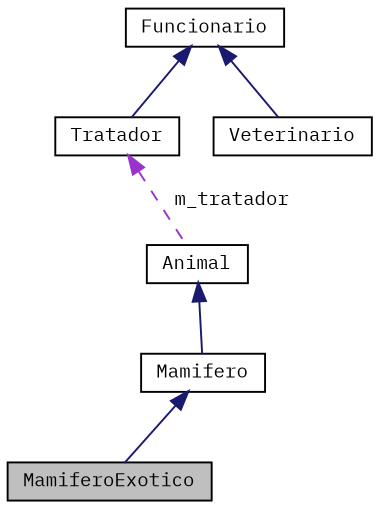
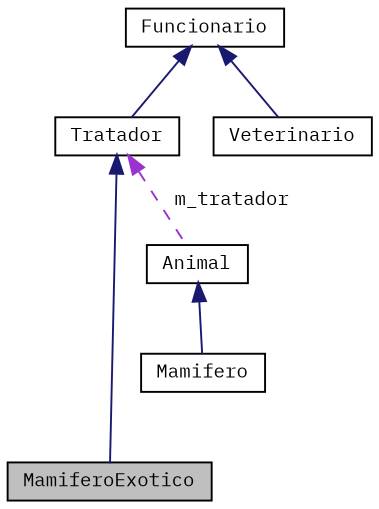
edge "MamiferoExotico" -> "Mamifero": now "MamiferoExotico" -> "Tratador"
